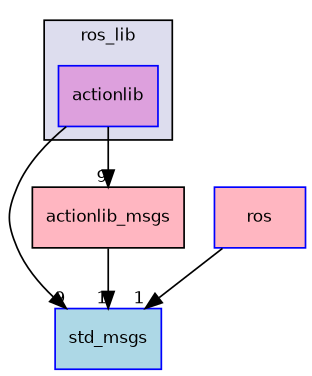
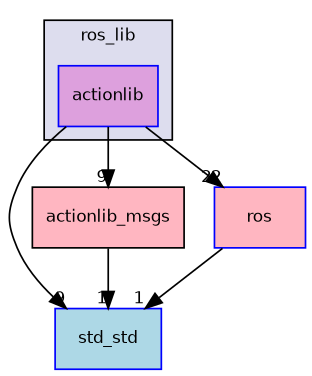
edge "actionlib" -> "ros": added
node "std_msgs": label "std_msgs" -> "std_std"
